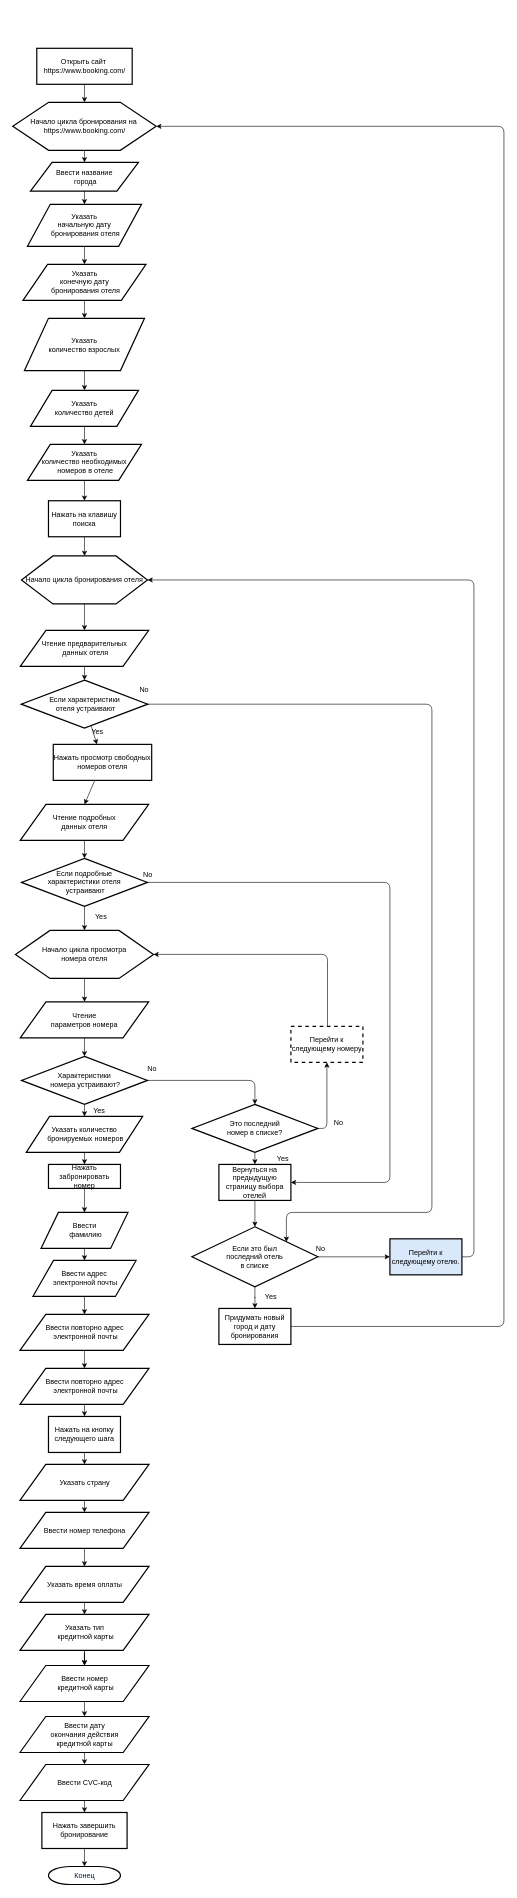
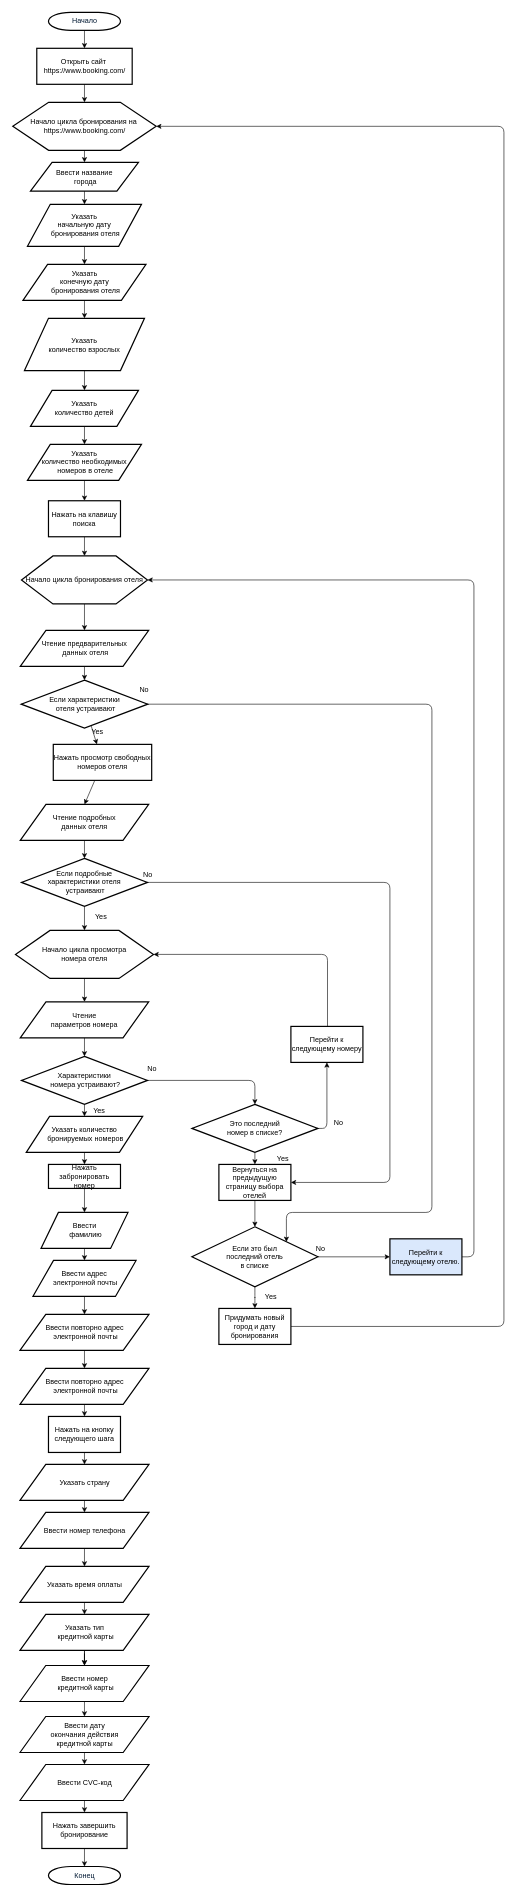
node "Начало": added
edge "Начало" -> "Открыть сайт https://www.booking.com/": added
node "Перейти к следующему номеру": style dashed -> solid
